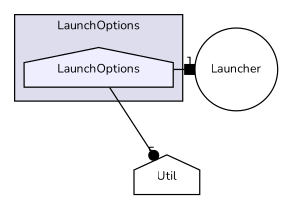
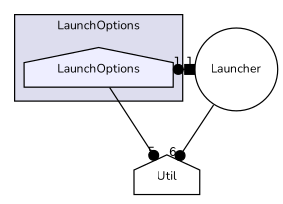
edge "Launcher" -> "LaunchOptions": added
edge "Launcher" -> "Util": added
